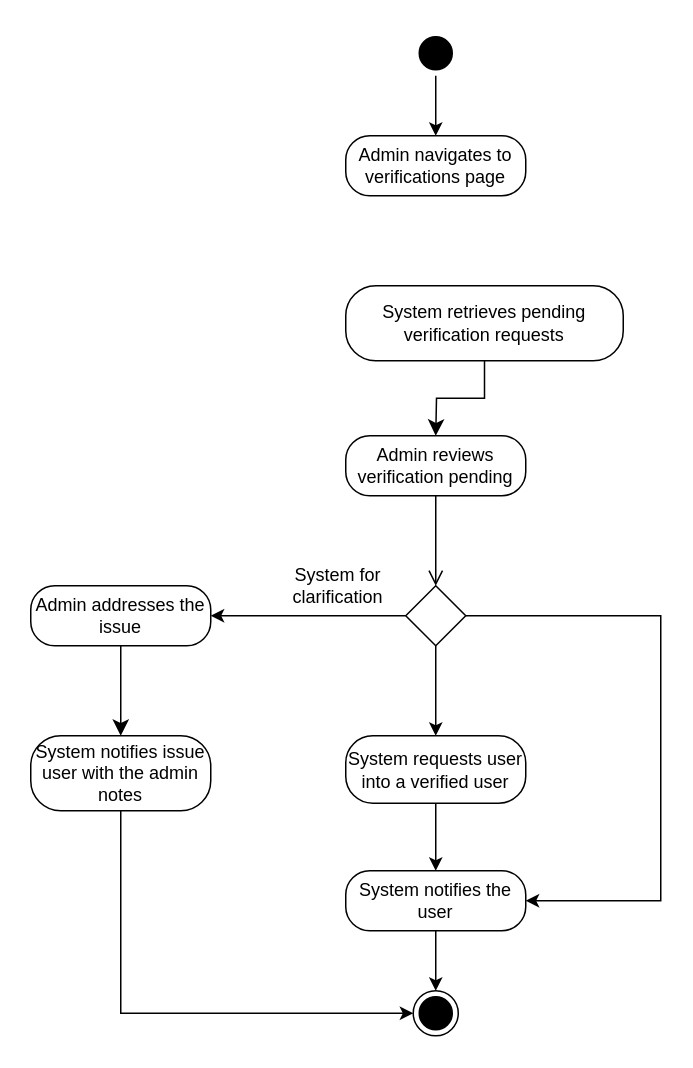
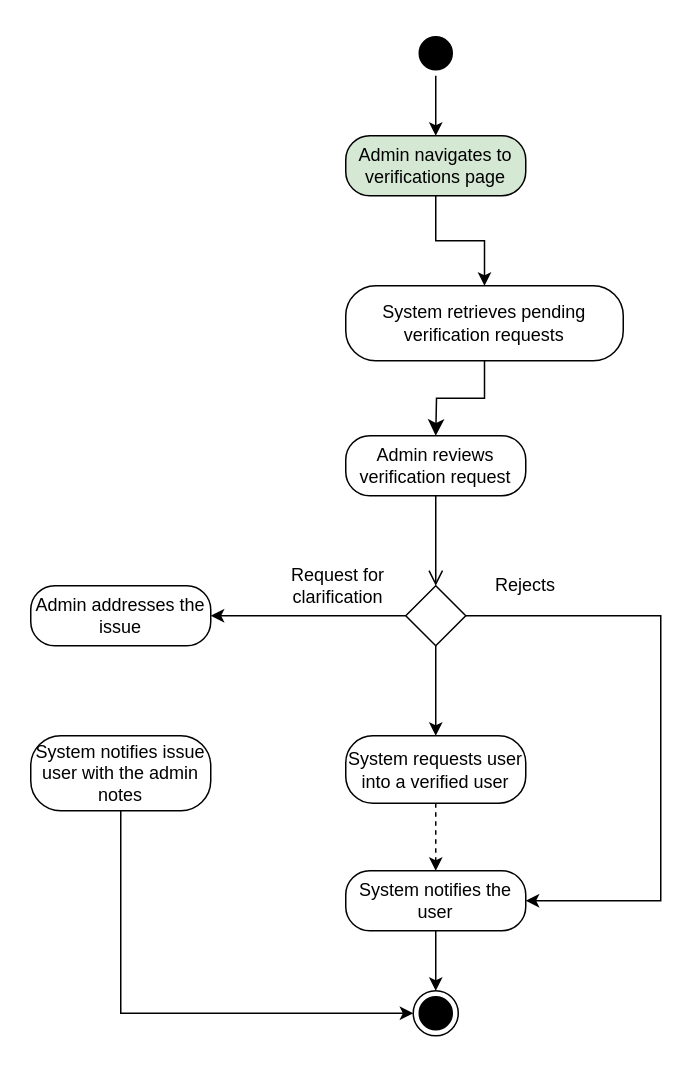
node "Admin navigates to verifications page": fillcolor #ffffff -> #d5e8d4
edge "Admin navigates to verifications page" -> "System retrieves pending verification requests": added
node "Admin reviews verification pending": label "Admin reviews verification pending" -> "Admin reviews verification request"
node "System for clarification": label "System for clarification" -> "Request for clarification"
node "Rejects": added
edge "Admin addresses the issue" -> "System notifies issue user with the admin notes": removed
edge "System requests user into a verified user" -> "System notifies the user": style solid -> dashed
